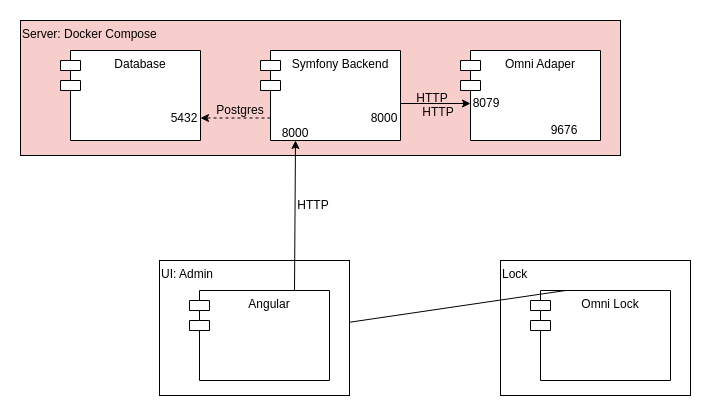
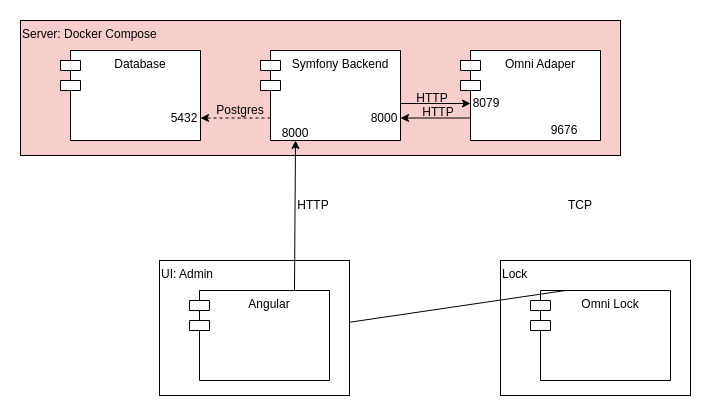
edge "Omni Adaper" -> "Symfony Backend": added
node "TCP": added
